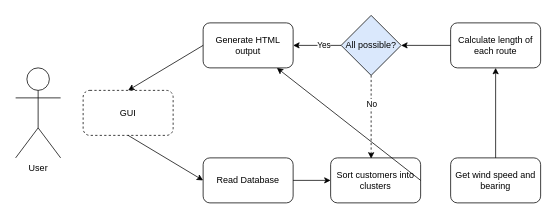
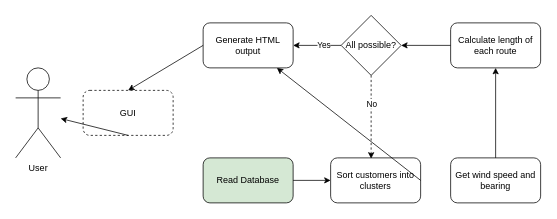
node "All possible?": fillcolor #dae8fc -> #ffffff
edge "GUI" -> "Read Database": now "GUI" -> "User"
node "Read Database": fillcolor #ffffff -> #d5e8d4
